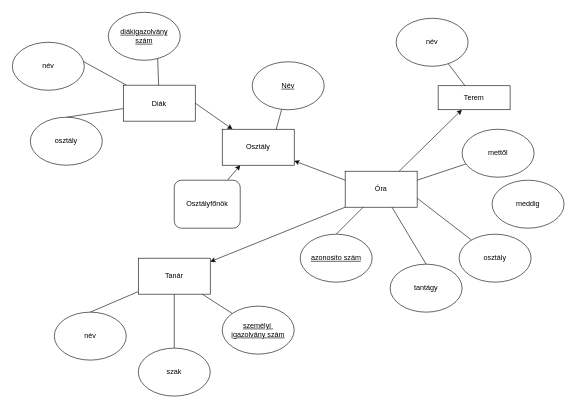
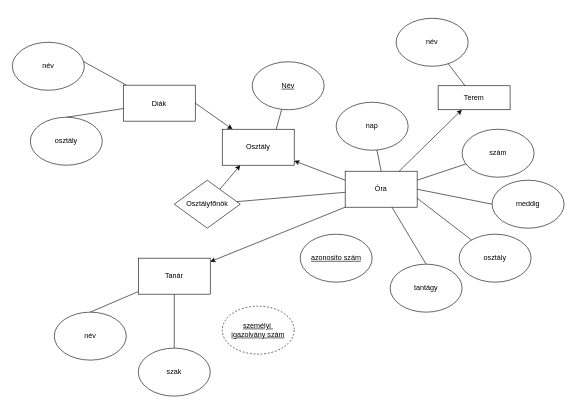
node "diákigazolvány szám": removed
edge "diákigazolvány szám" -- "Diák": removed
node "nap": added
node "mettől": label "mettől" -> "szám"
edge "nap" -- "Óra": added
edge "Óra" -- "meddig": added
node "Osztályfőnök": shape rounded rectangle -> diamond
edge "Óra" -- "azonosito szám": now "Óra" -- "Osztályfőnök"
edge "Tanár" -- "személyi igazolvány szám": removed
node "személyi igazolvány szám": style solid -> dashed
